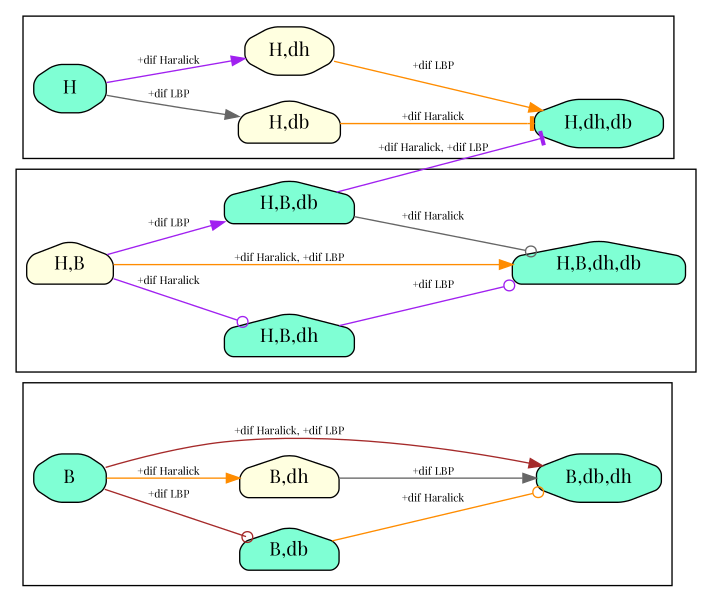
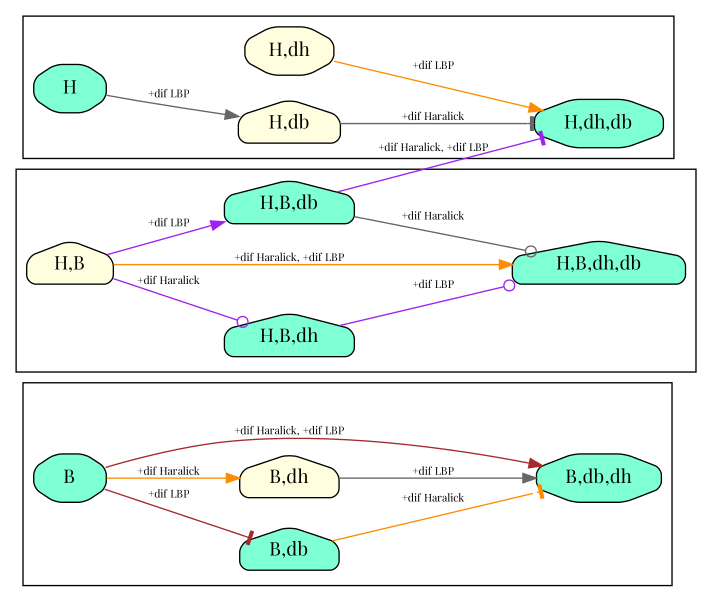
edge "H" -> "H,dh": removed, label "+dif Haralick"
edge "H,db" -> "H,dh,db": color darkorange -> gray40
edge "B" -> "B,db": arrowhead odot -> tee
edge "B,db" -> "B,db,dh": arrowhead odot -> tee
